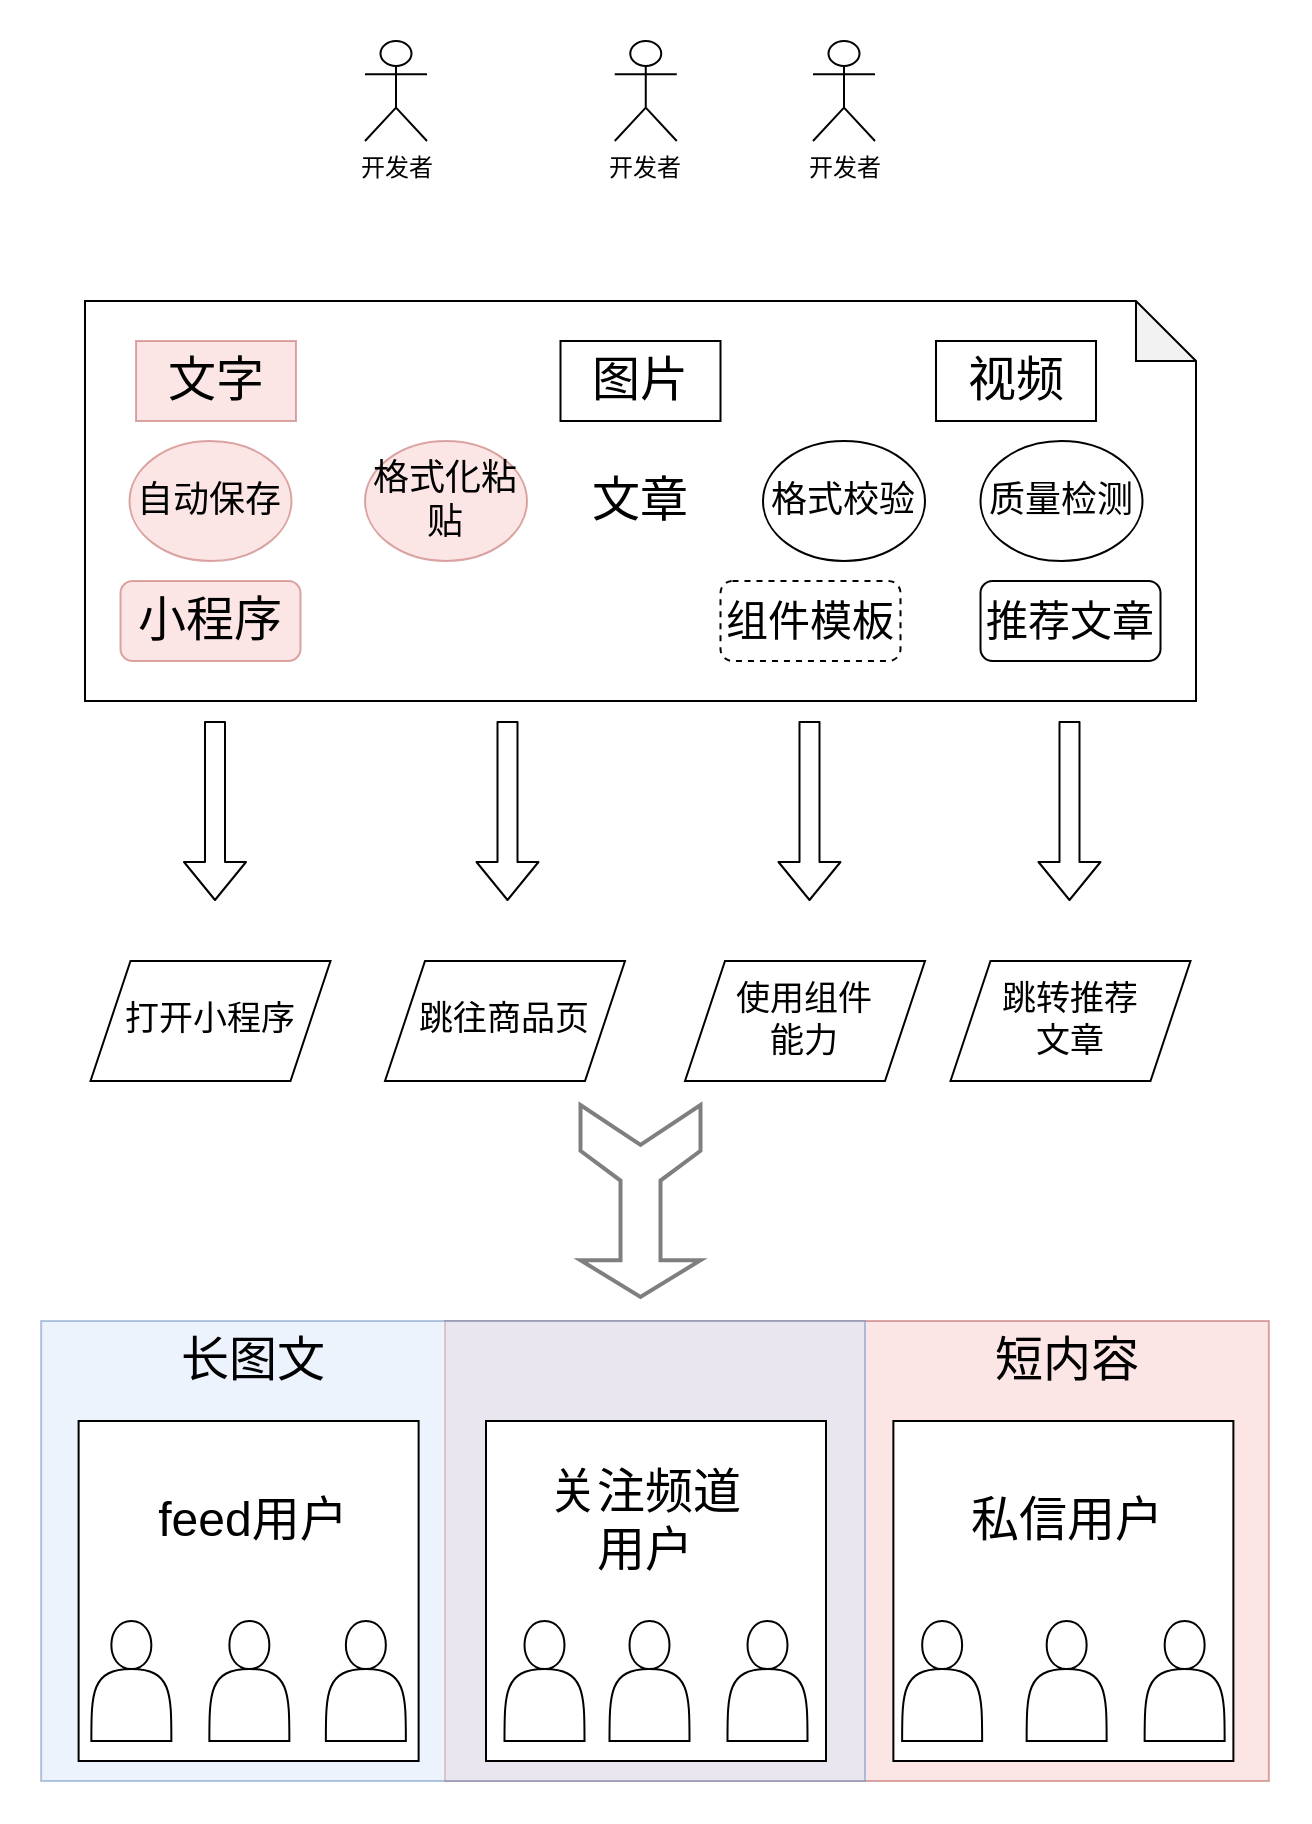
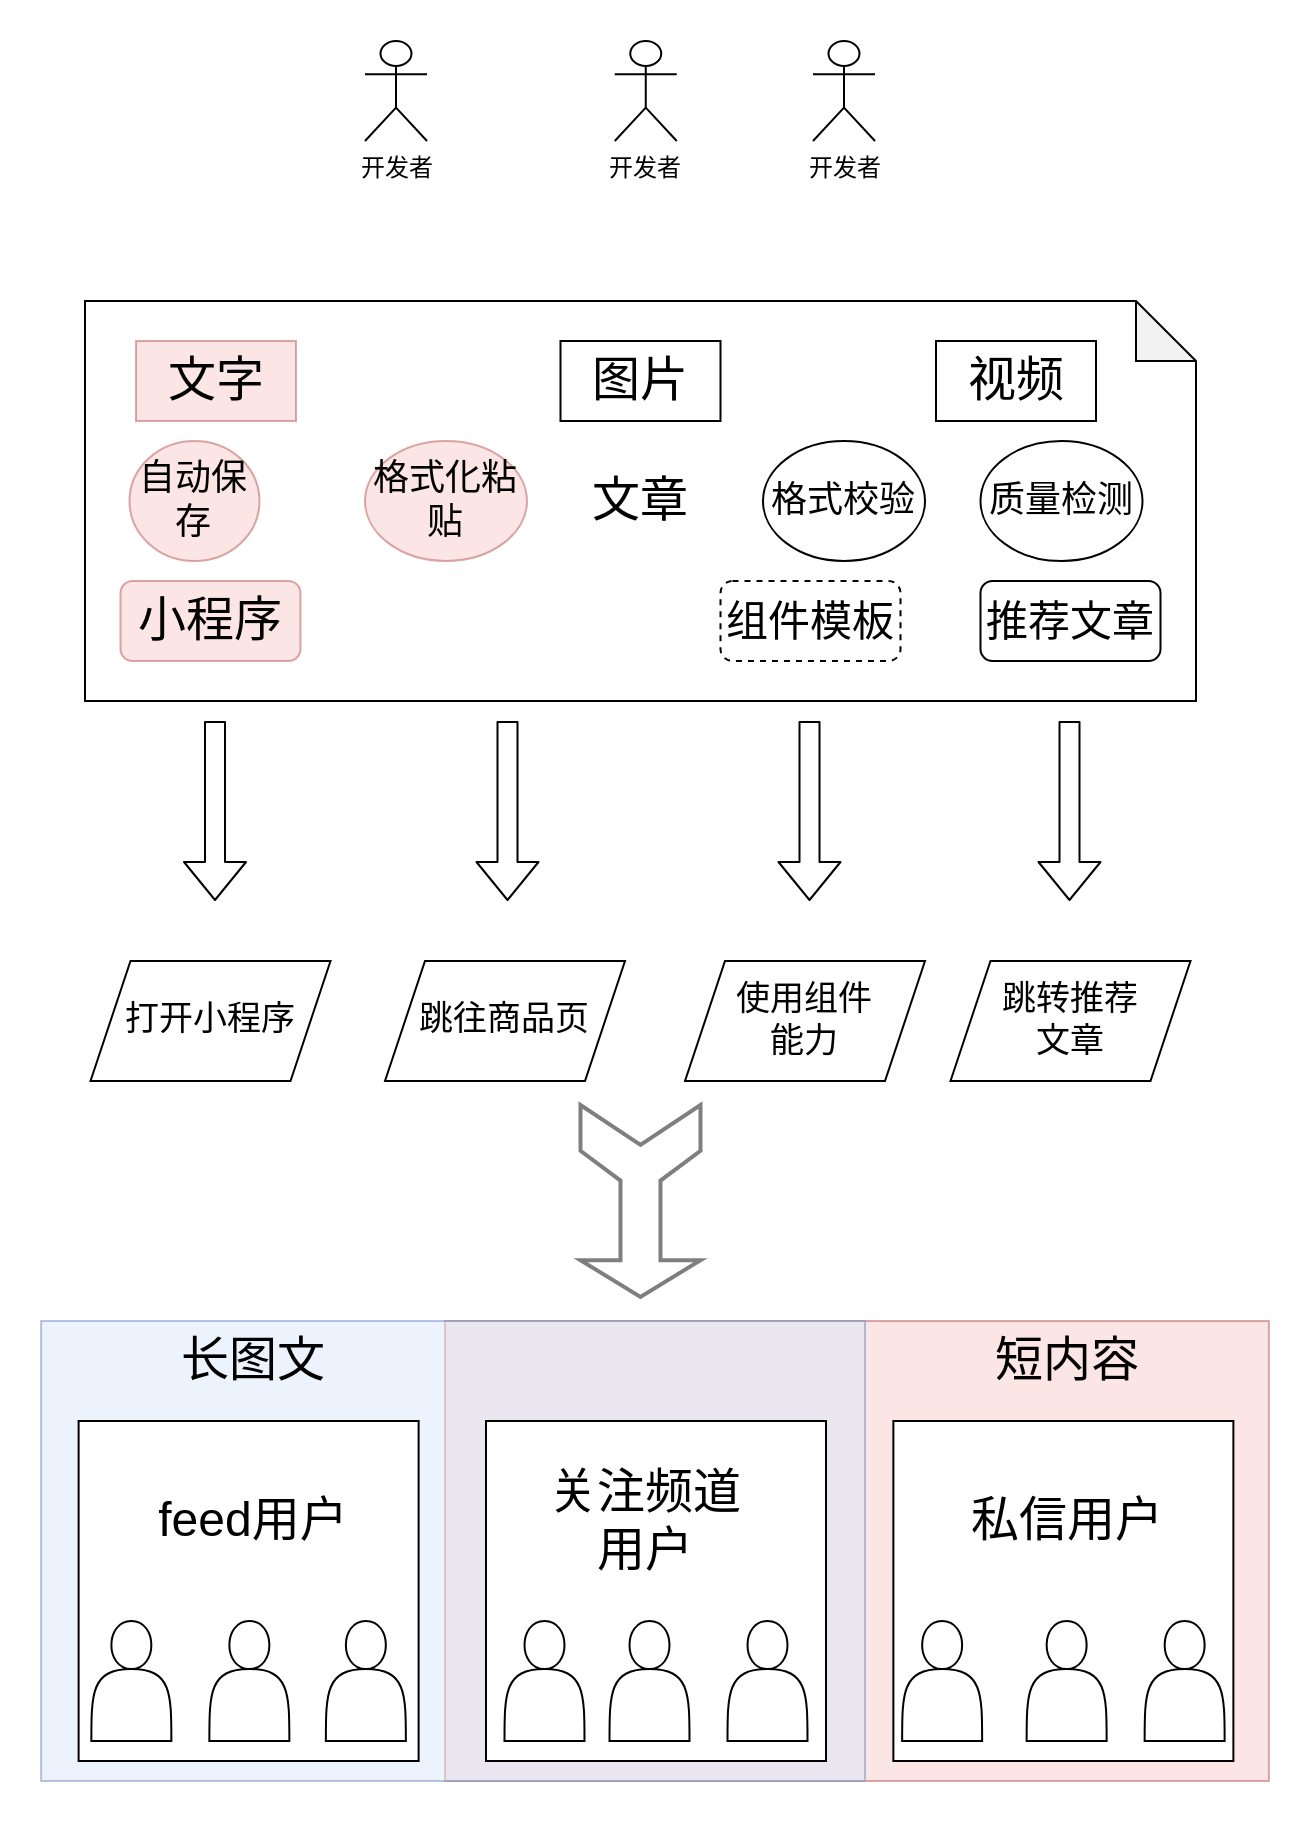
node "自动保存": size 162x120 -> 130x120
